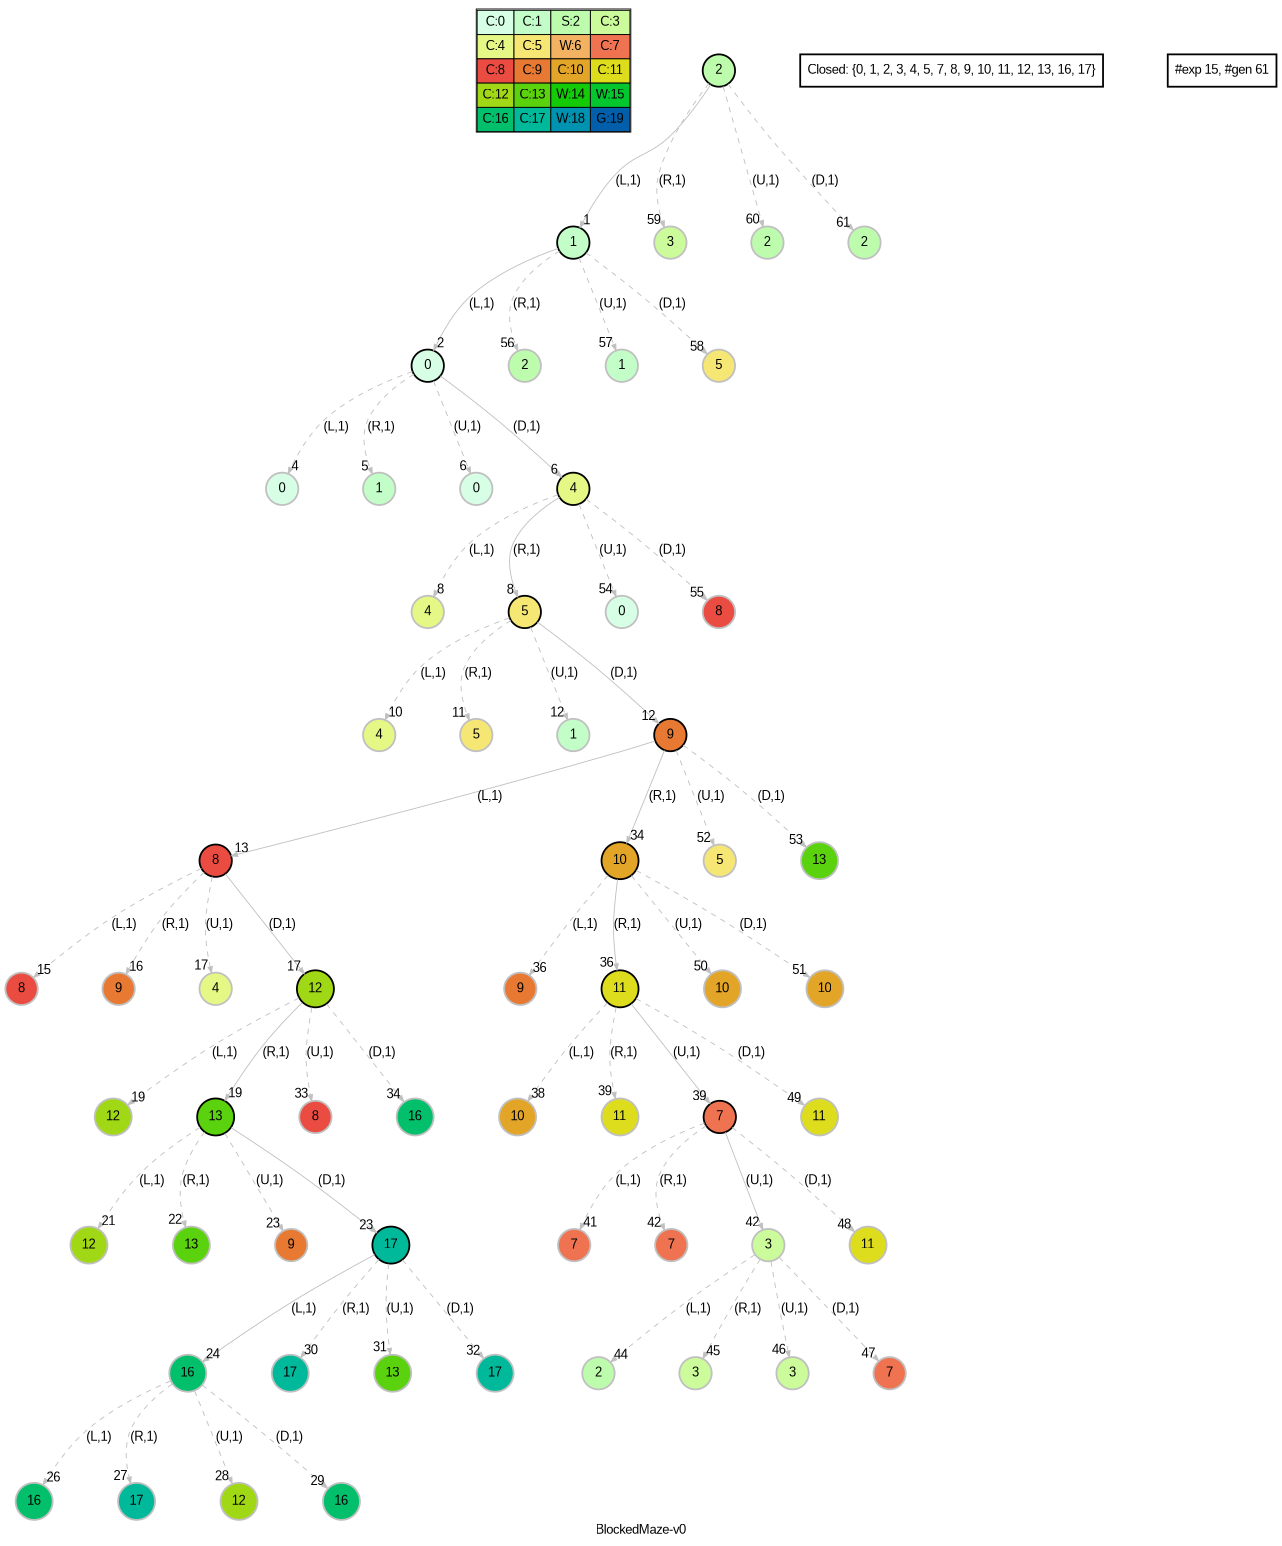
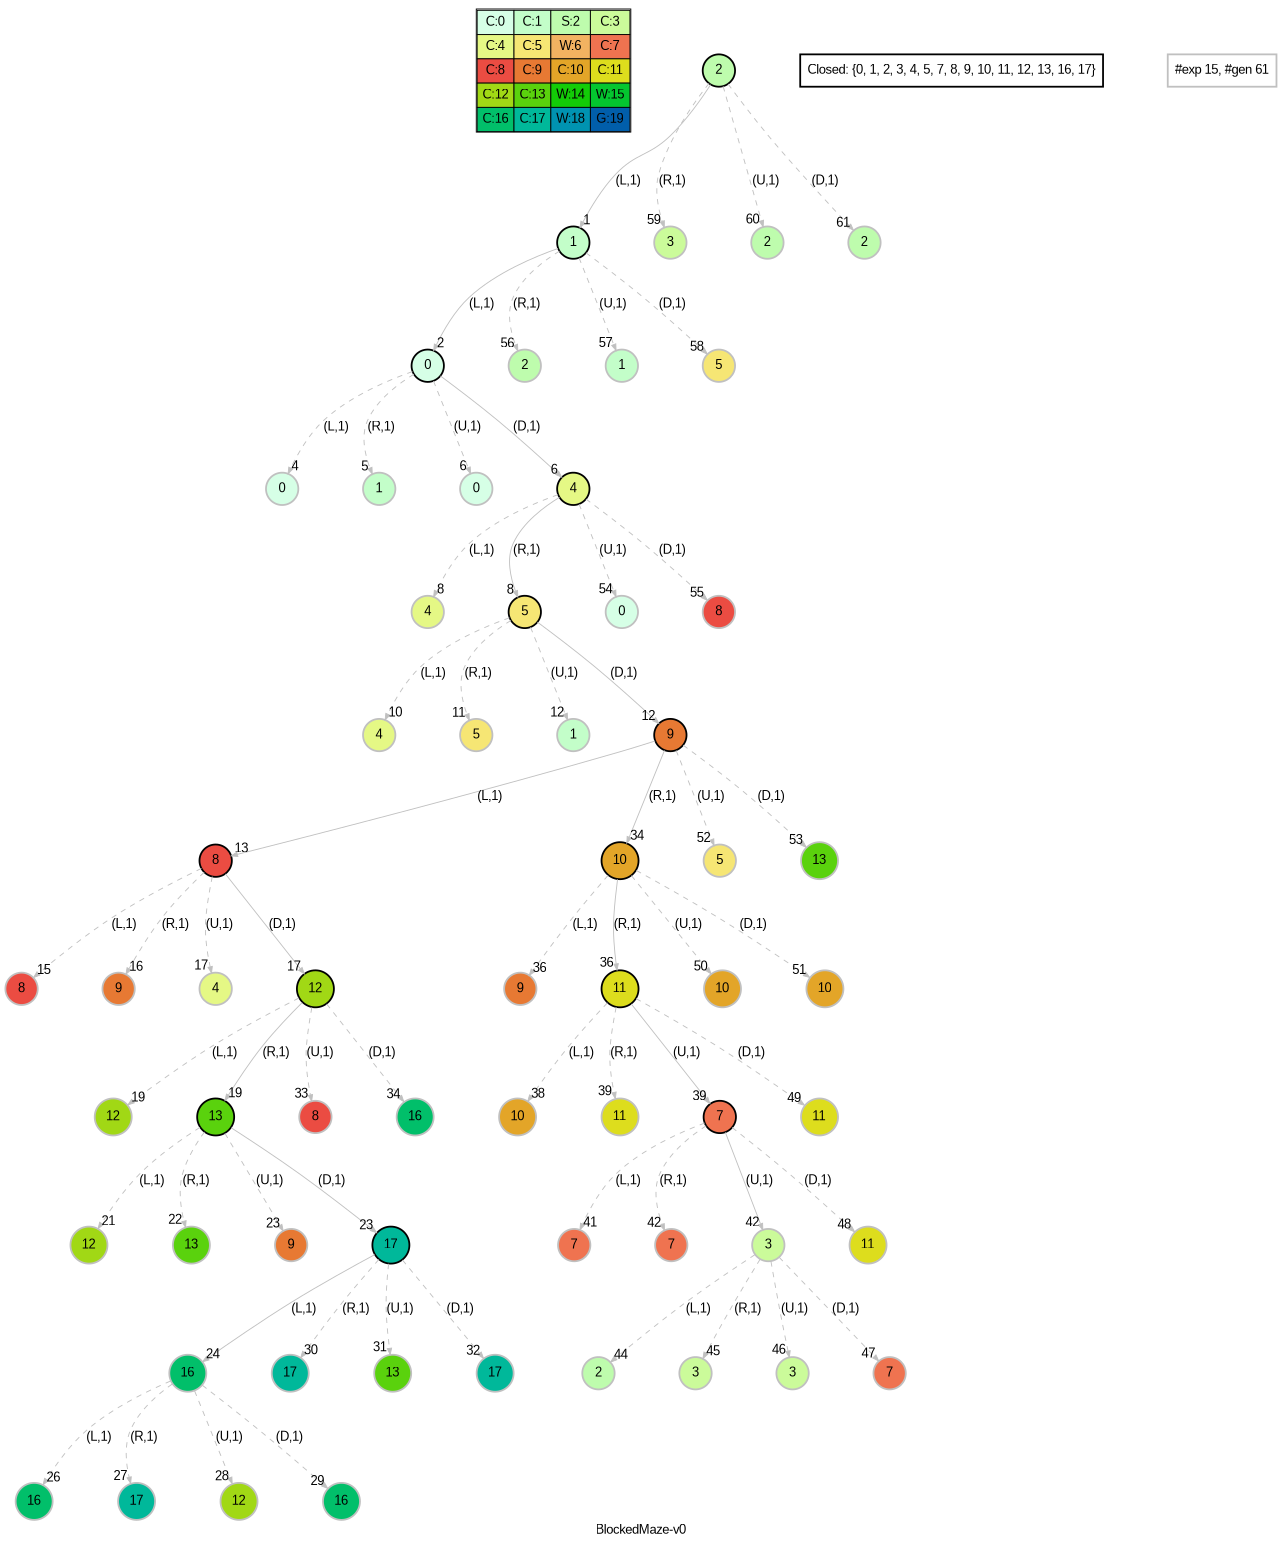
node "#exp 15, #gen 61": color black -> grey
